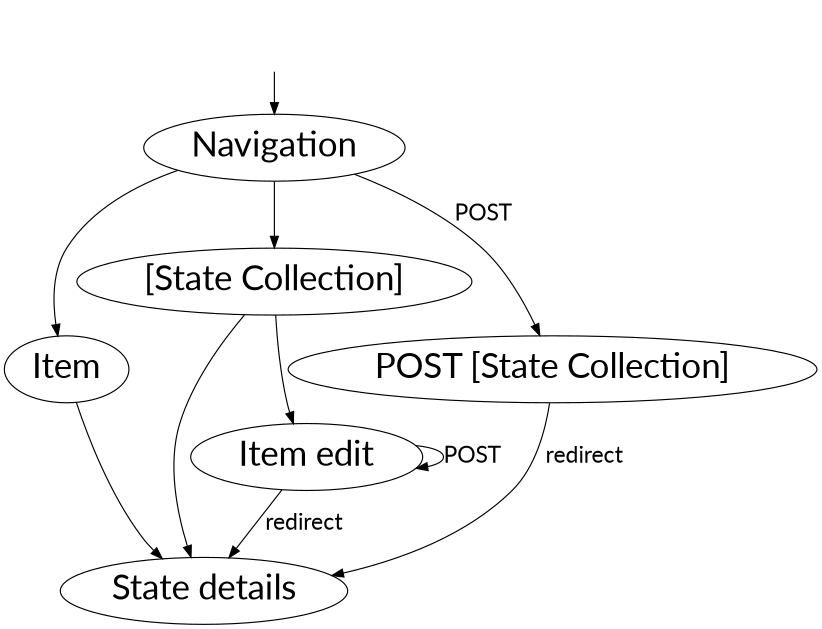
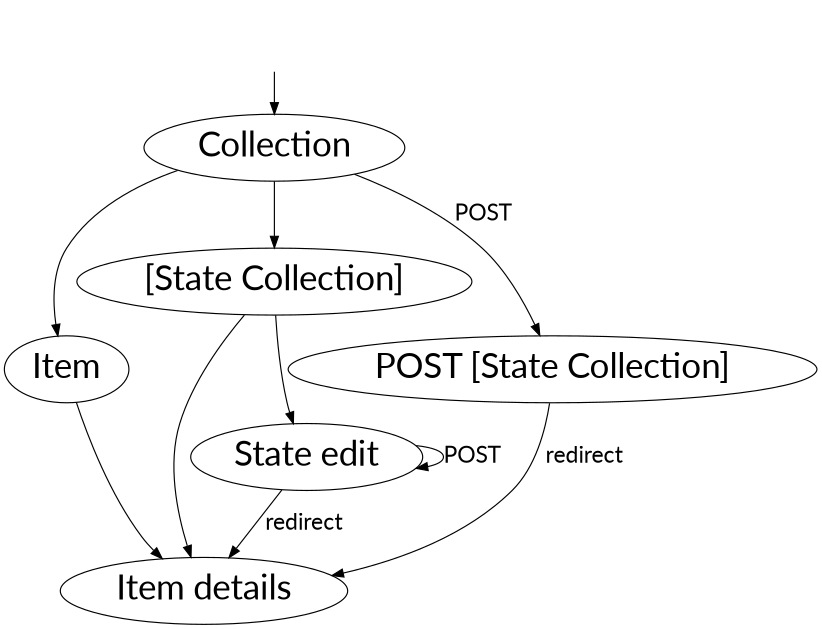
node "Navigation": label "Navigation" -> "Collection"
node "Item edit": label "Item edit" -> "State edit"
node "State details": label "State details" -> "Item details"
